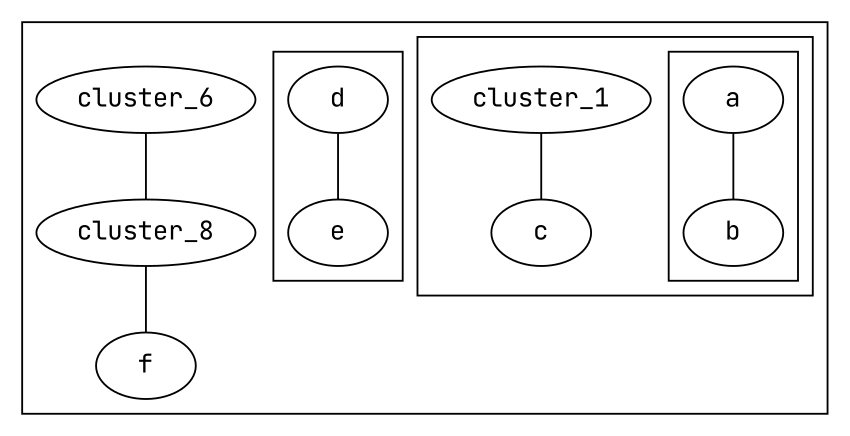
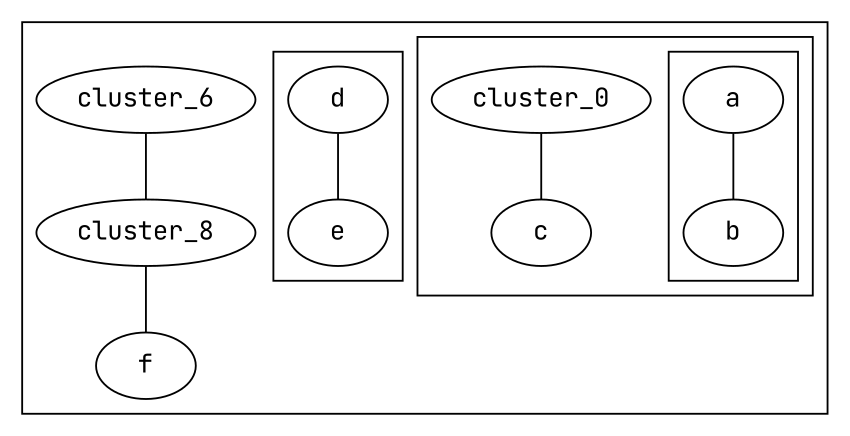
node "cluster_1": label "cluster_1" -> "cluster_0"
